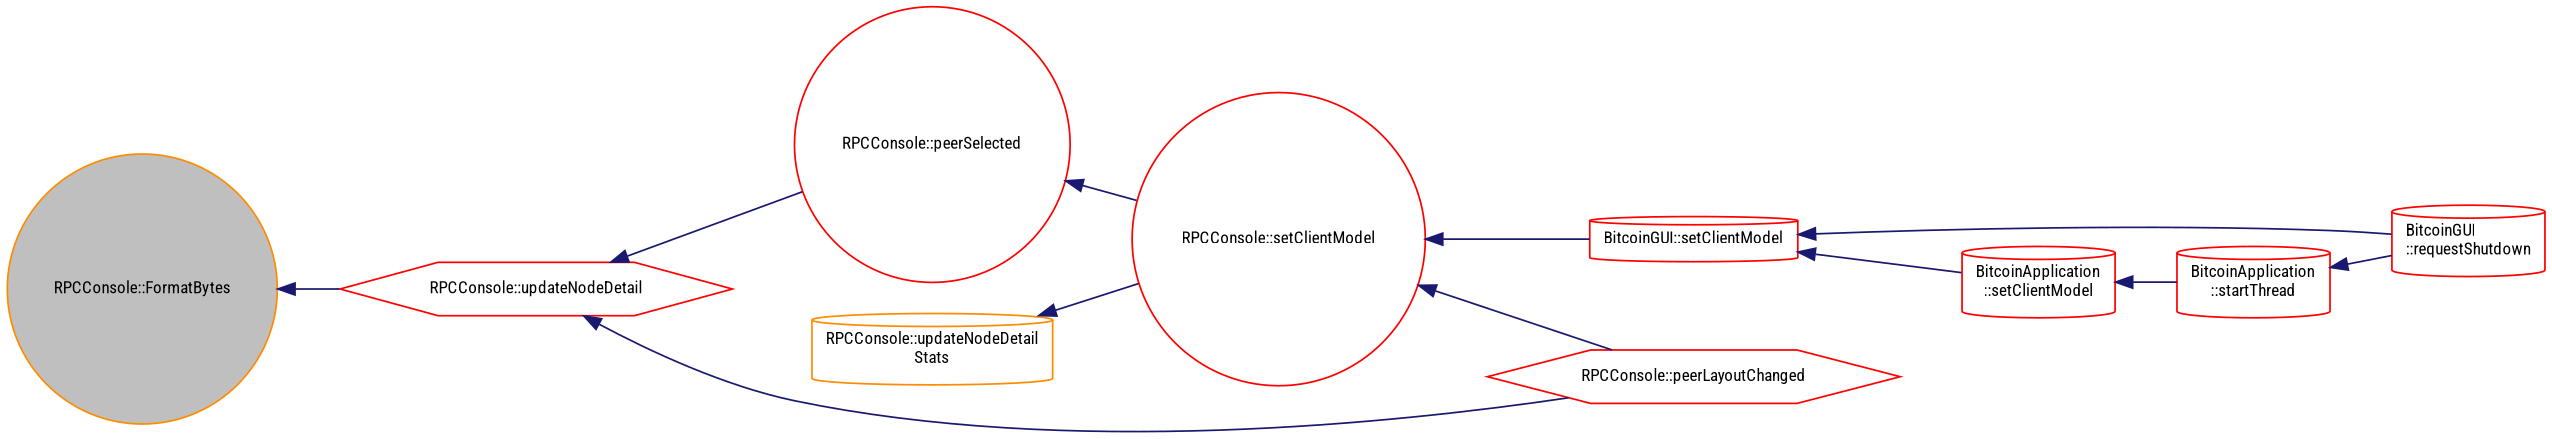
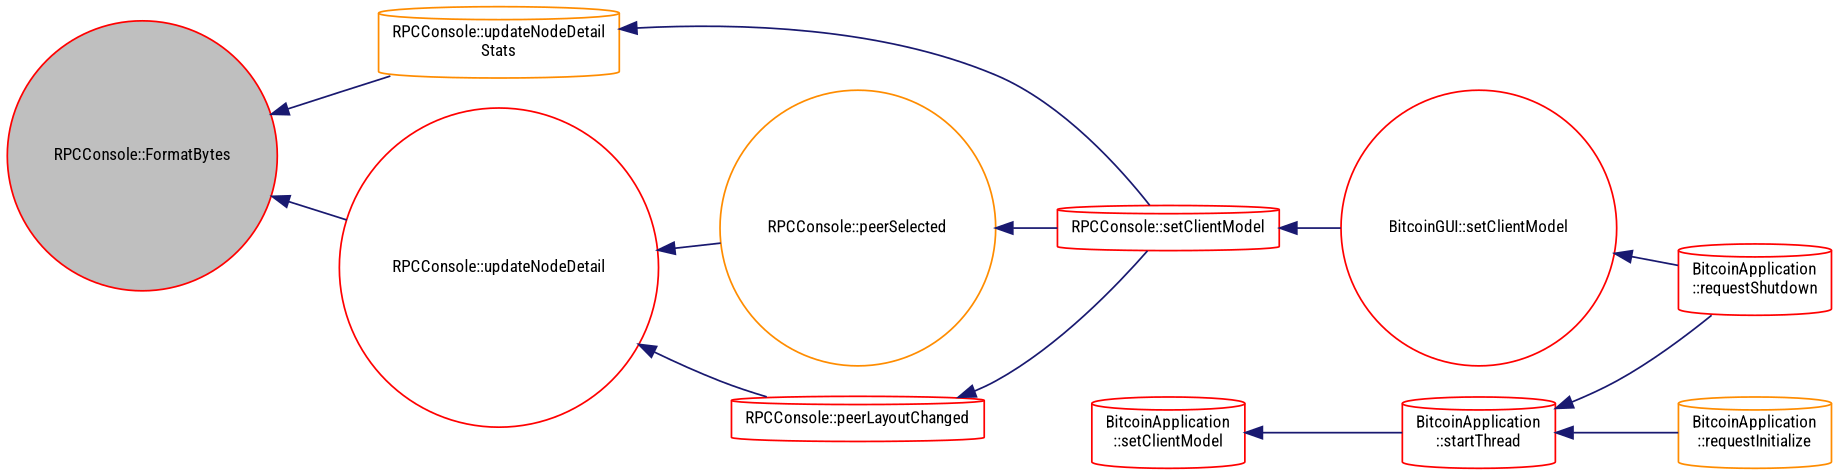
edge "RPCConsole::updateNodeDetail Stats" -> "RPCConsole::FormatBytes": added
node "RPCConsole::peerSelected": color red -> darkorange
node "RPCConsole::setClientModel": shape circle -> cylinder
node "BitcoinGUI::setClientModel": shape cylinder -> circle
node "BitcoinGUI ::requestShutdown": label "BitcoinGUI ::requestShutdown" -> "BitcoinApplication ::requestShutdown"
edge "BitcoinApplication ::setClientModel" -> "BitcoinGUI::setClientModel": removed
node "RPCConsole::FormatBytes": color darkorange -> red
node "RPCConsole::updateNodeDetail": shape hexagon -> circle
edge "RPCConsole::peerLayoutChanged" -> "RPCConsole::setClientModel": reversed
node "RPCConsole::peerLayoutChanged": shape hexagon -> cylinder
node "BitcoinApplication ::requestInitialize": added
